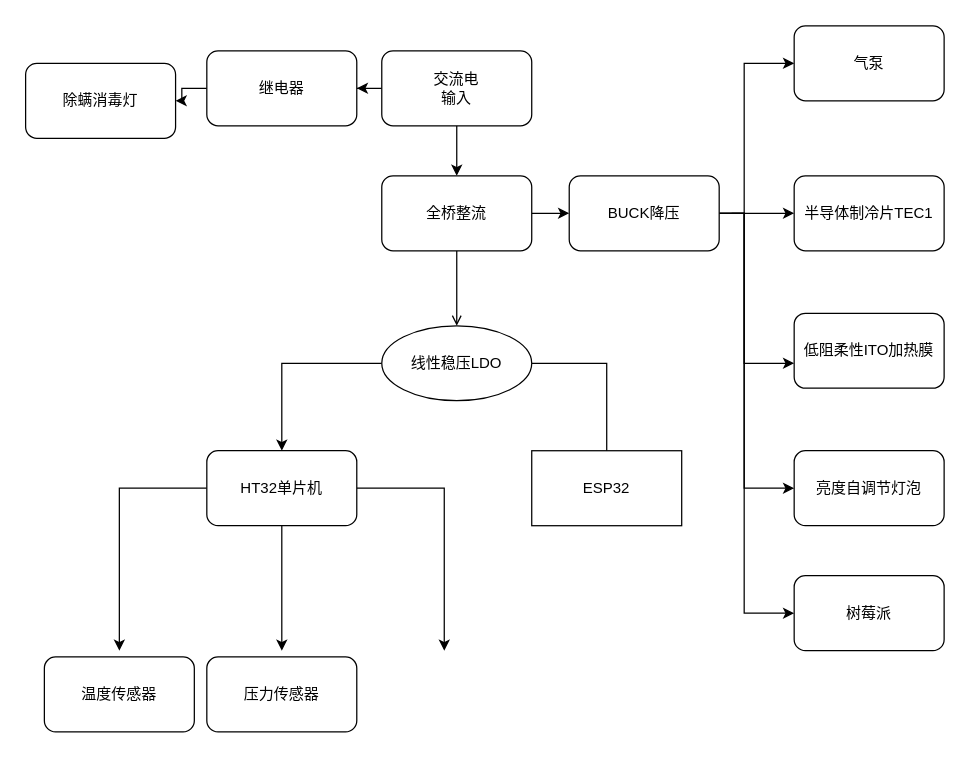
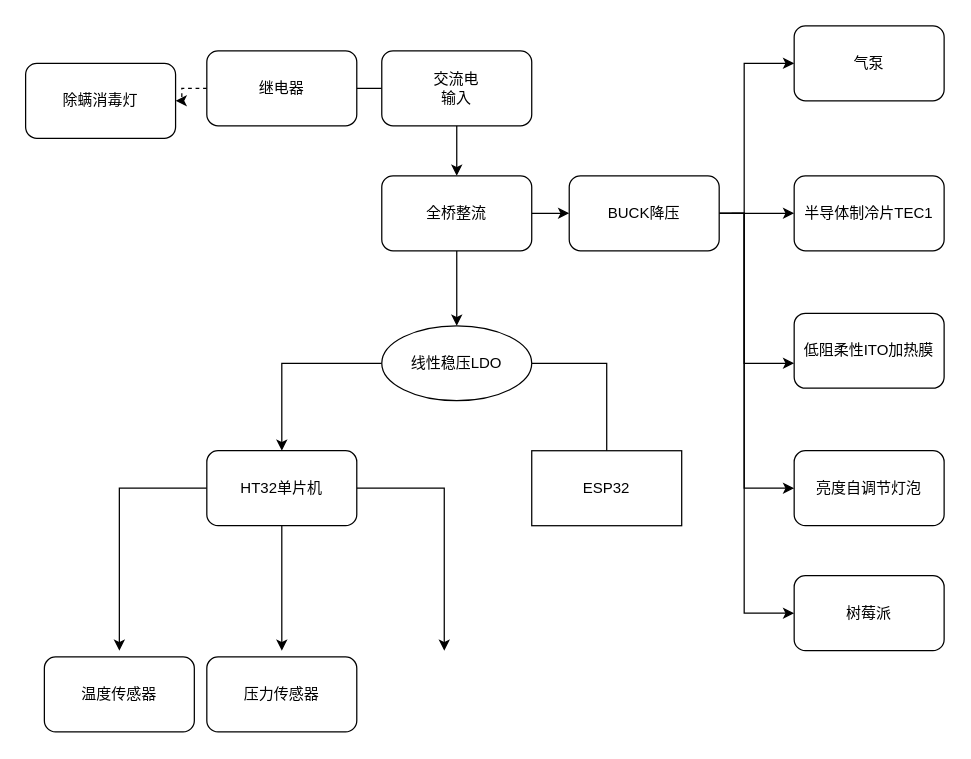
edge "继电器" -> "除螨消毒灯": style solid -> dashed
edge "交流电 输入" -> "继电器": arrowhead classic -> none
edge "全桥整流" -> "线性稳压LDO": arrowhead open -> classic
